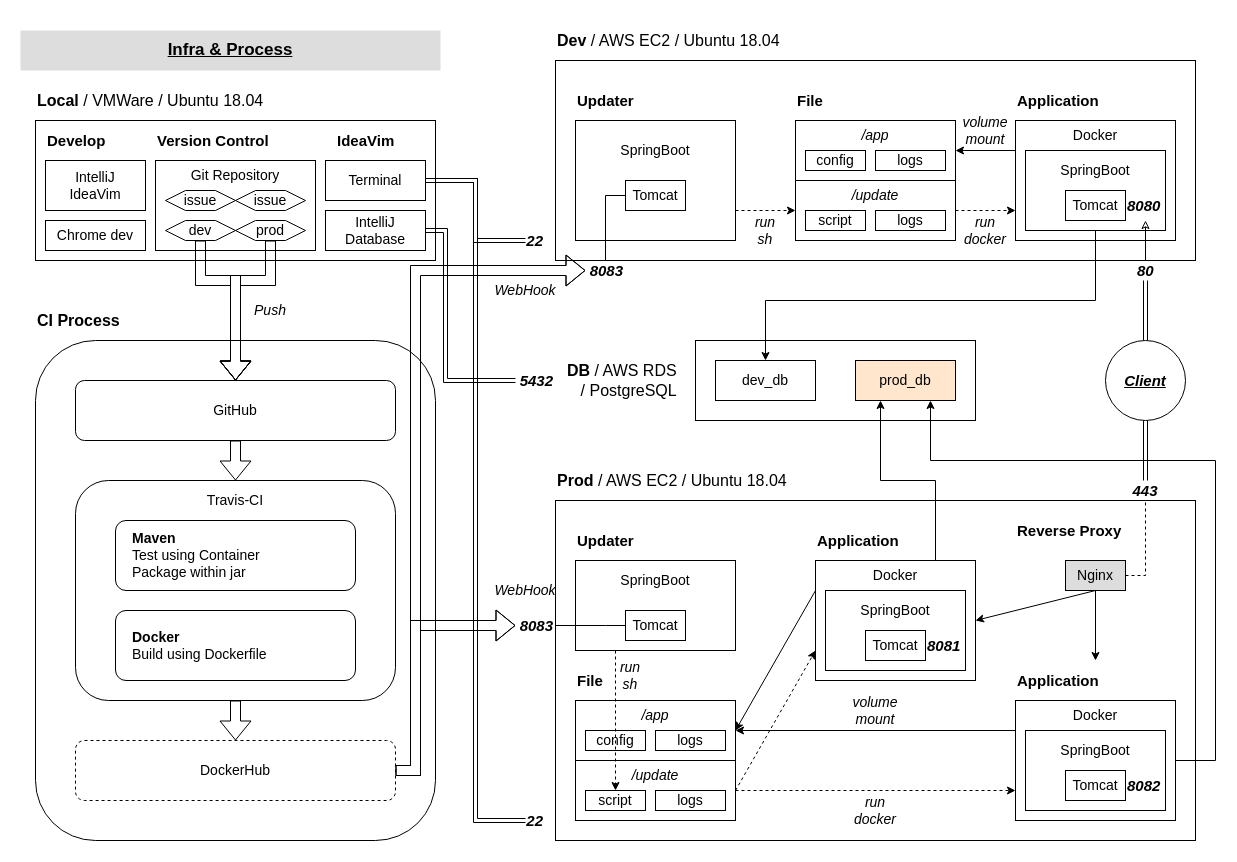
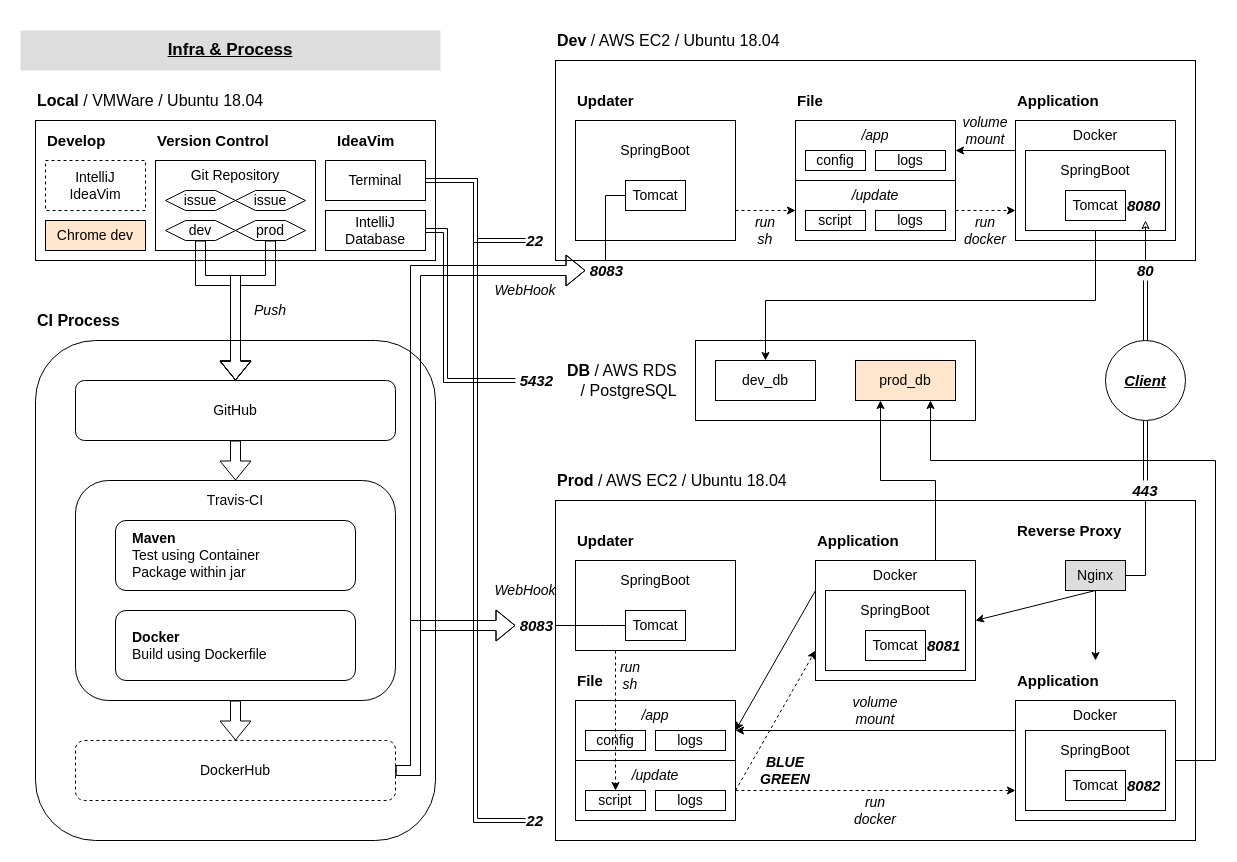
node "IntelliJ IdeaVim": style solid -> dashed
node "Chrome dev": fillcolor #ffffff -> #ffe6cc
edge "443" -- "Nginx": style dashed -> solid
node "BLUE GREEN": added
